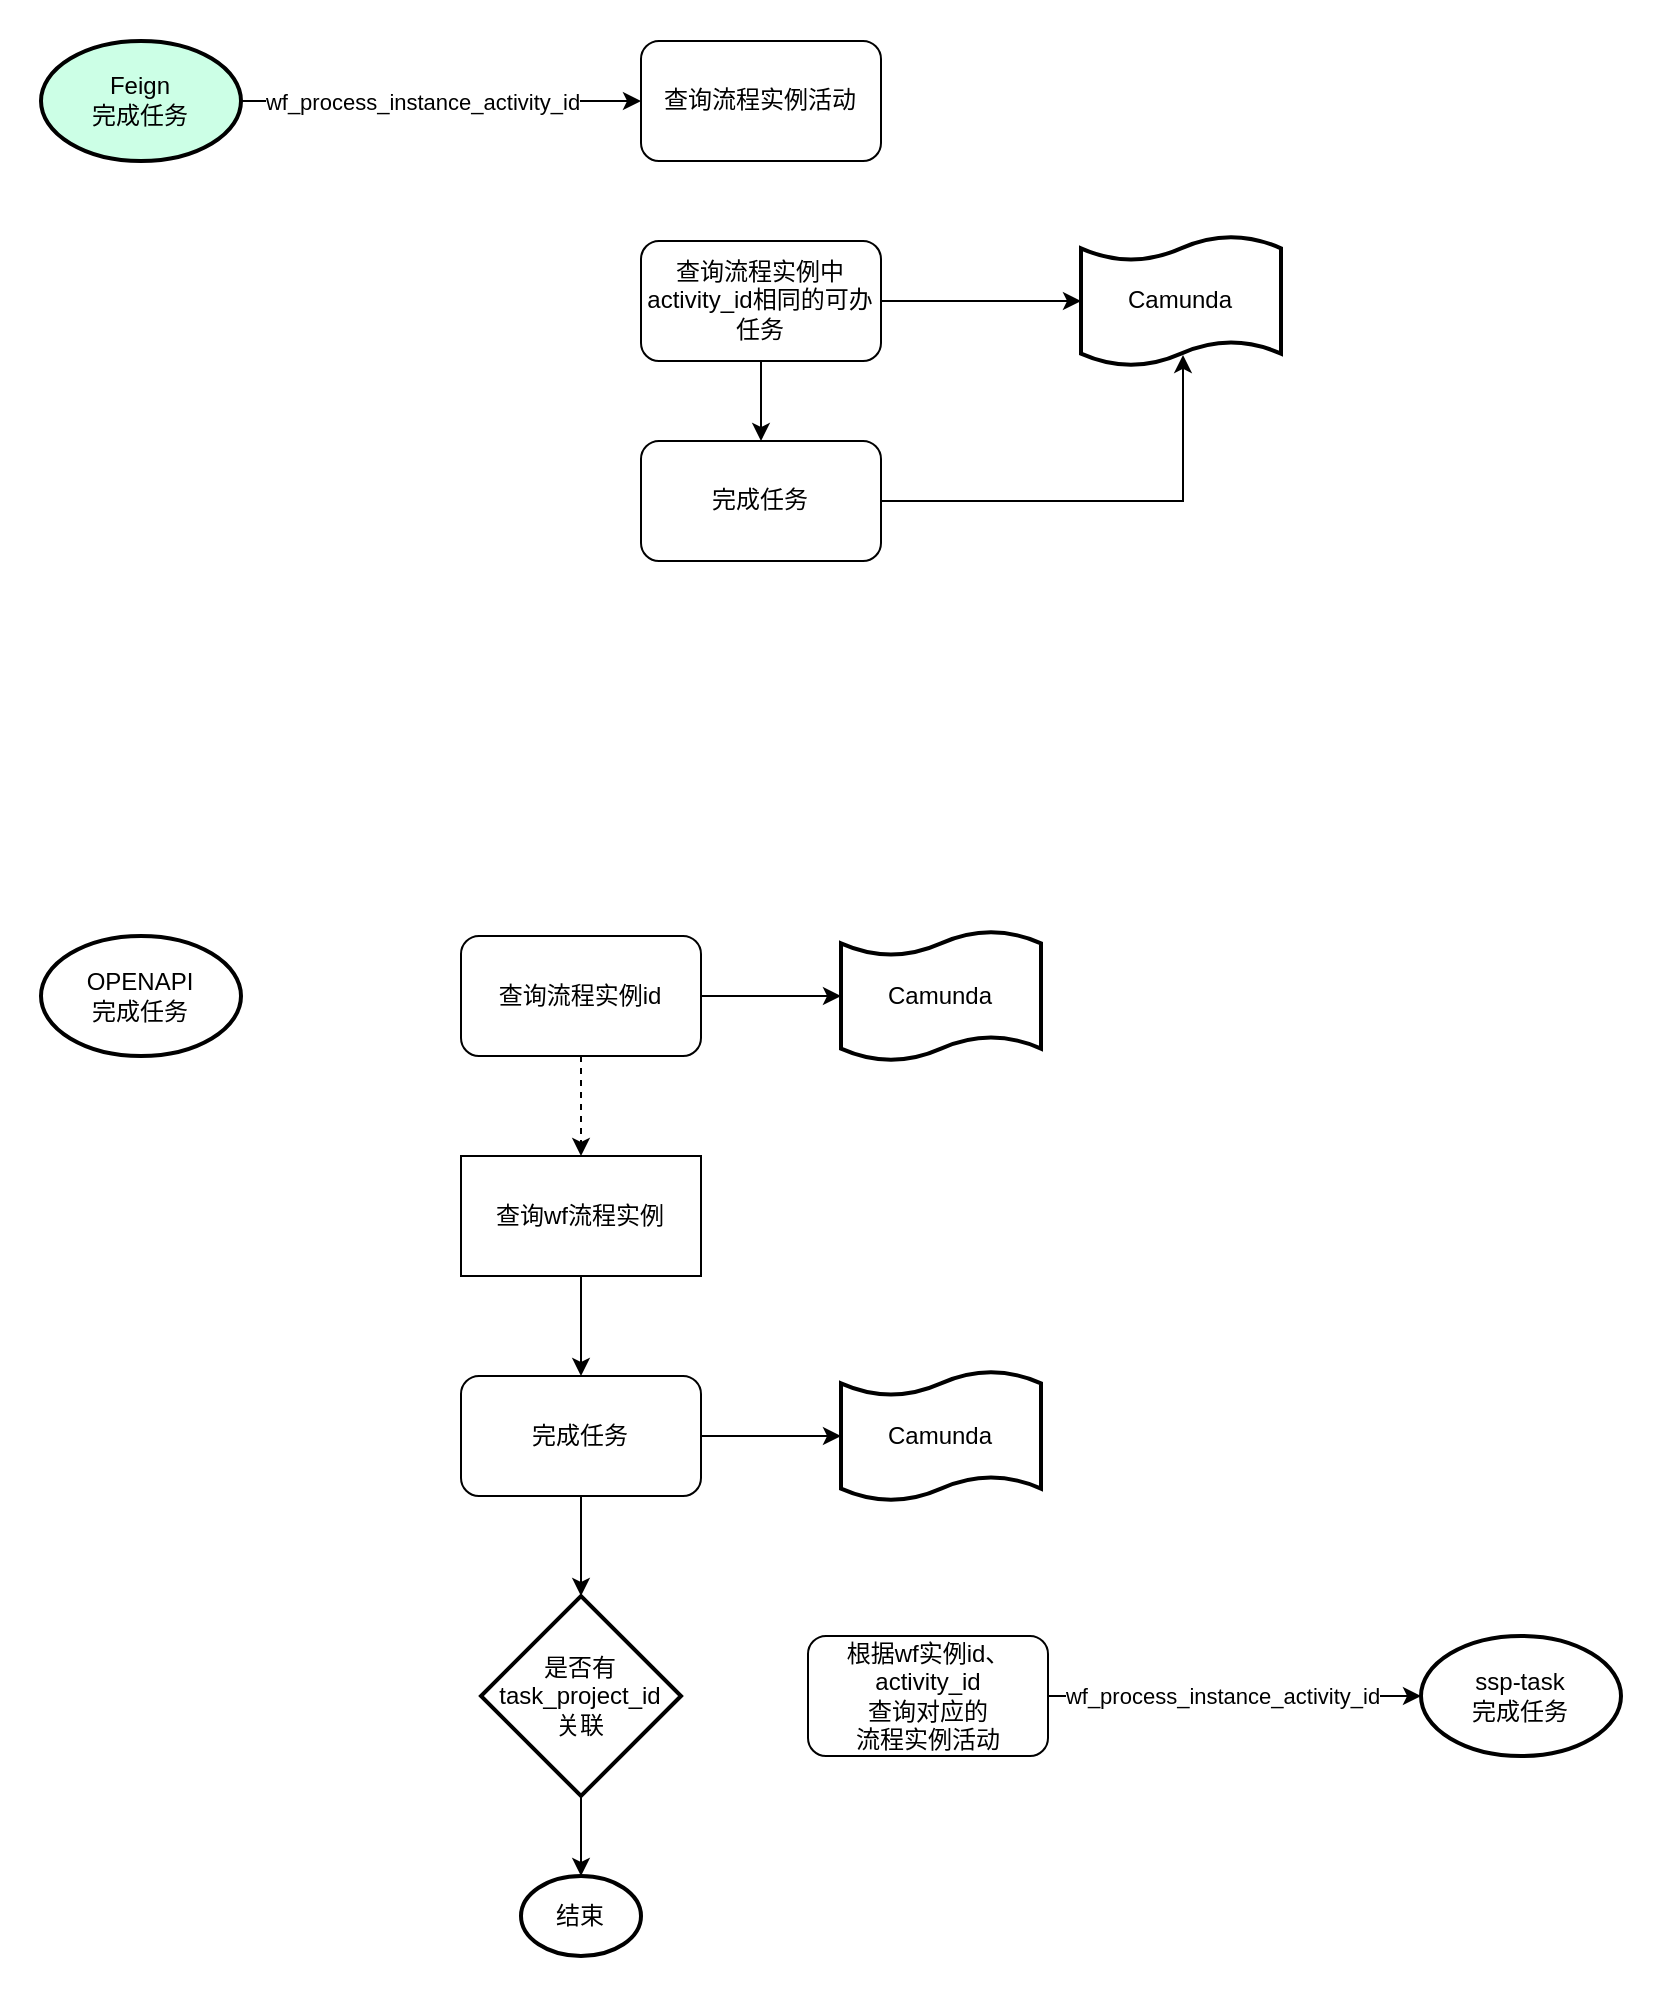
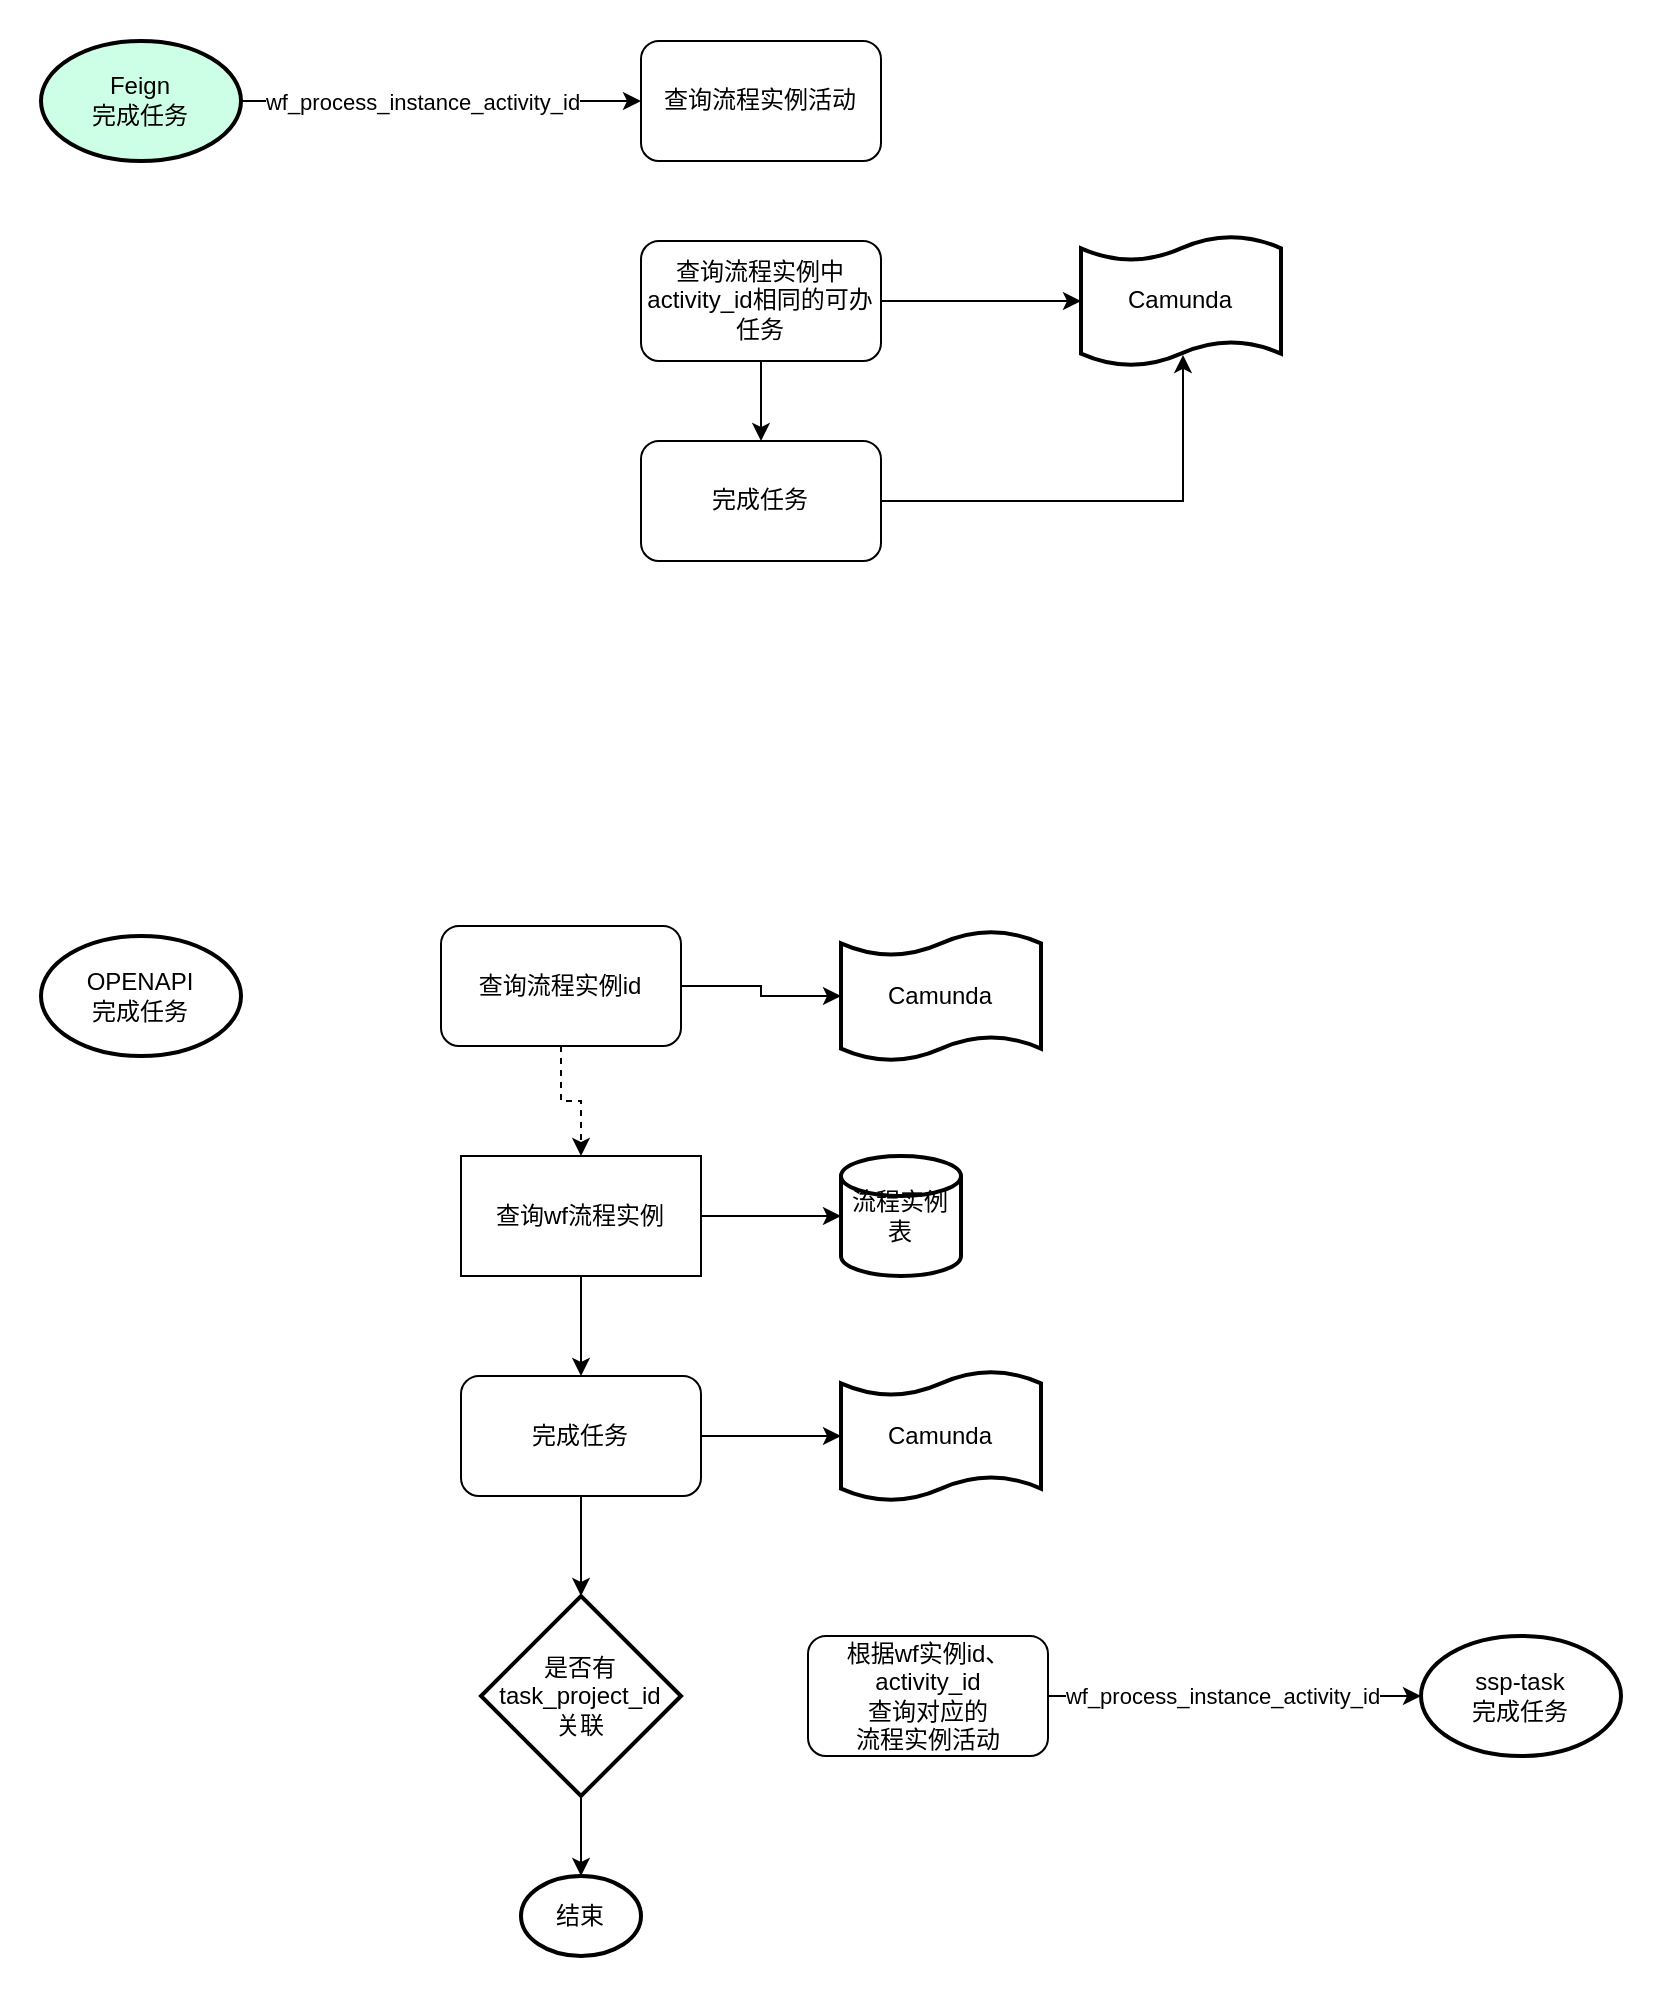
node "查询流程实例id": moved (581, 996) -> (561, 986)
edge "查询wf流程实例" -> "流程实例表": added
node "流程实例表": added
